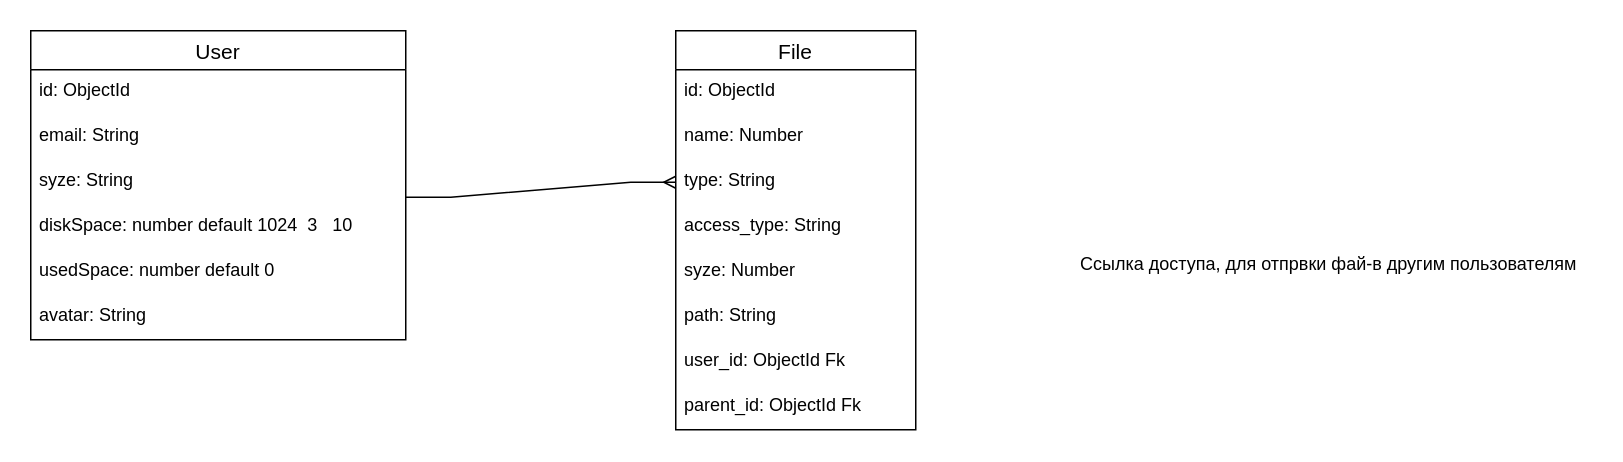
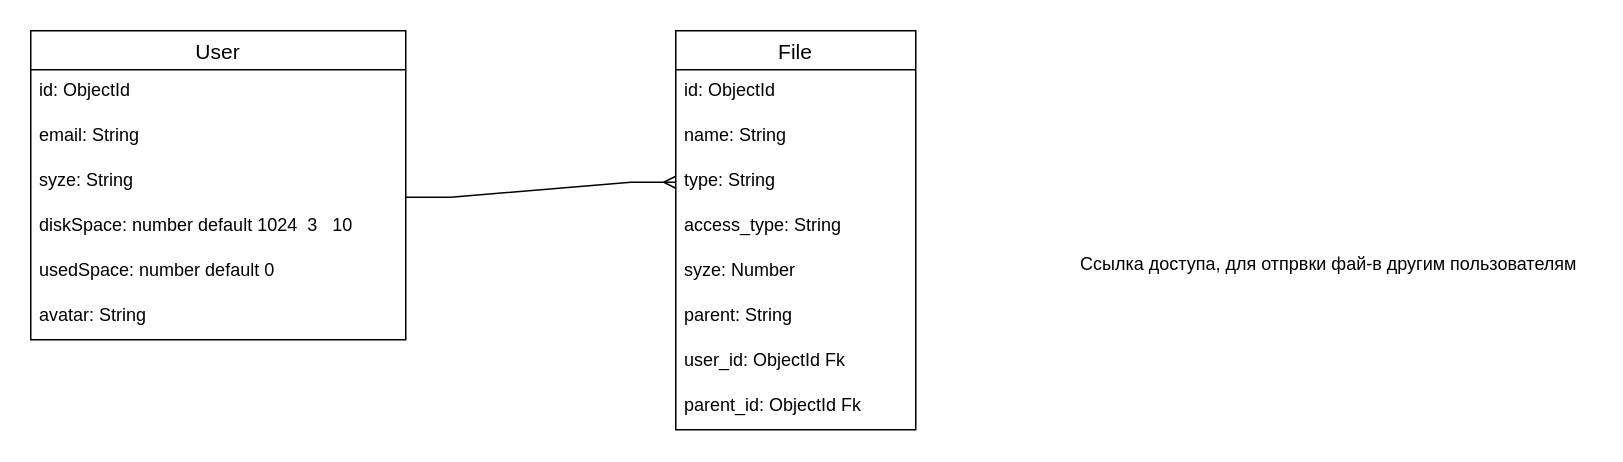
node "name: Number": label "name: Number" -> "name: String"
node "path: String": label "path: String" -> "parent: String"
